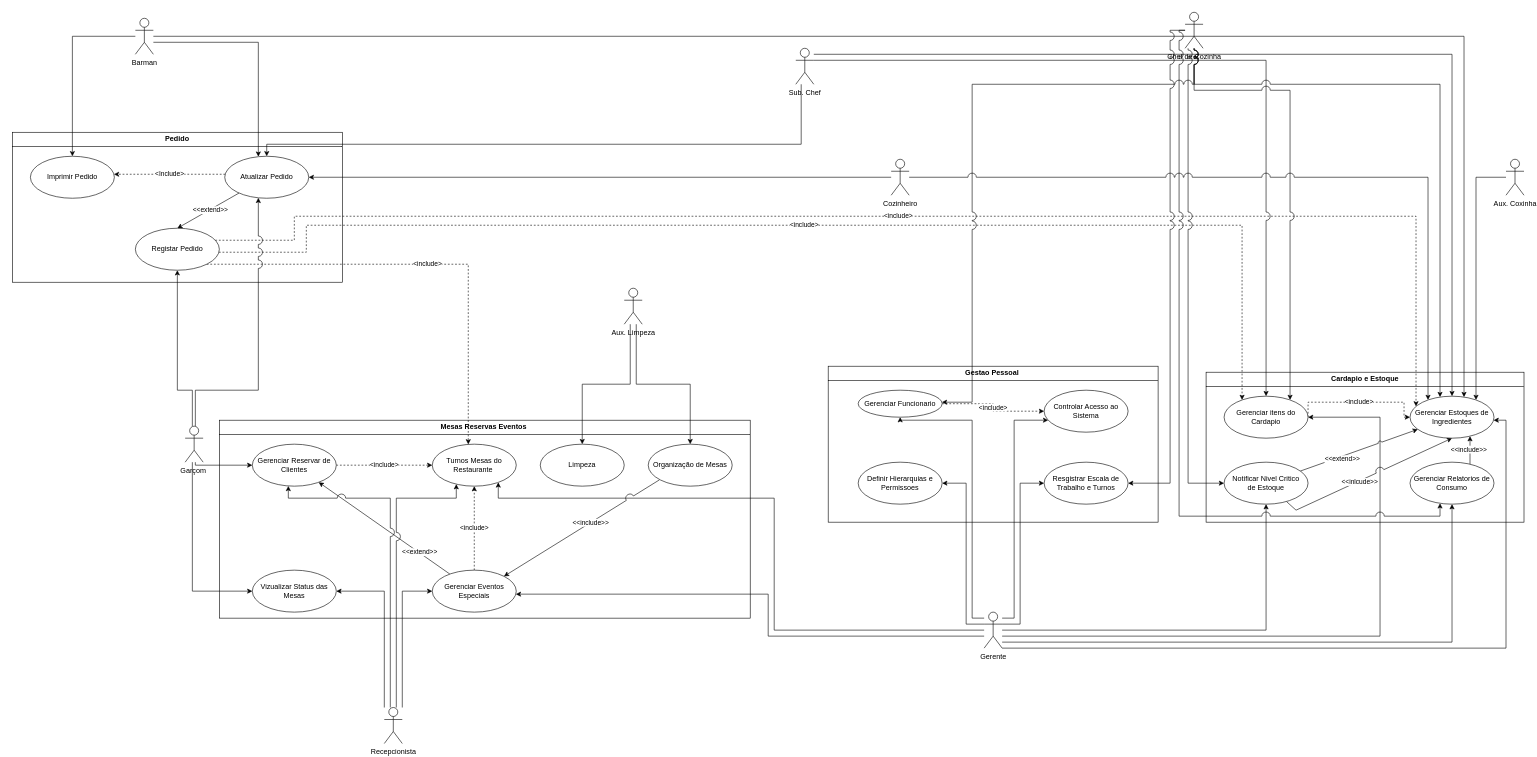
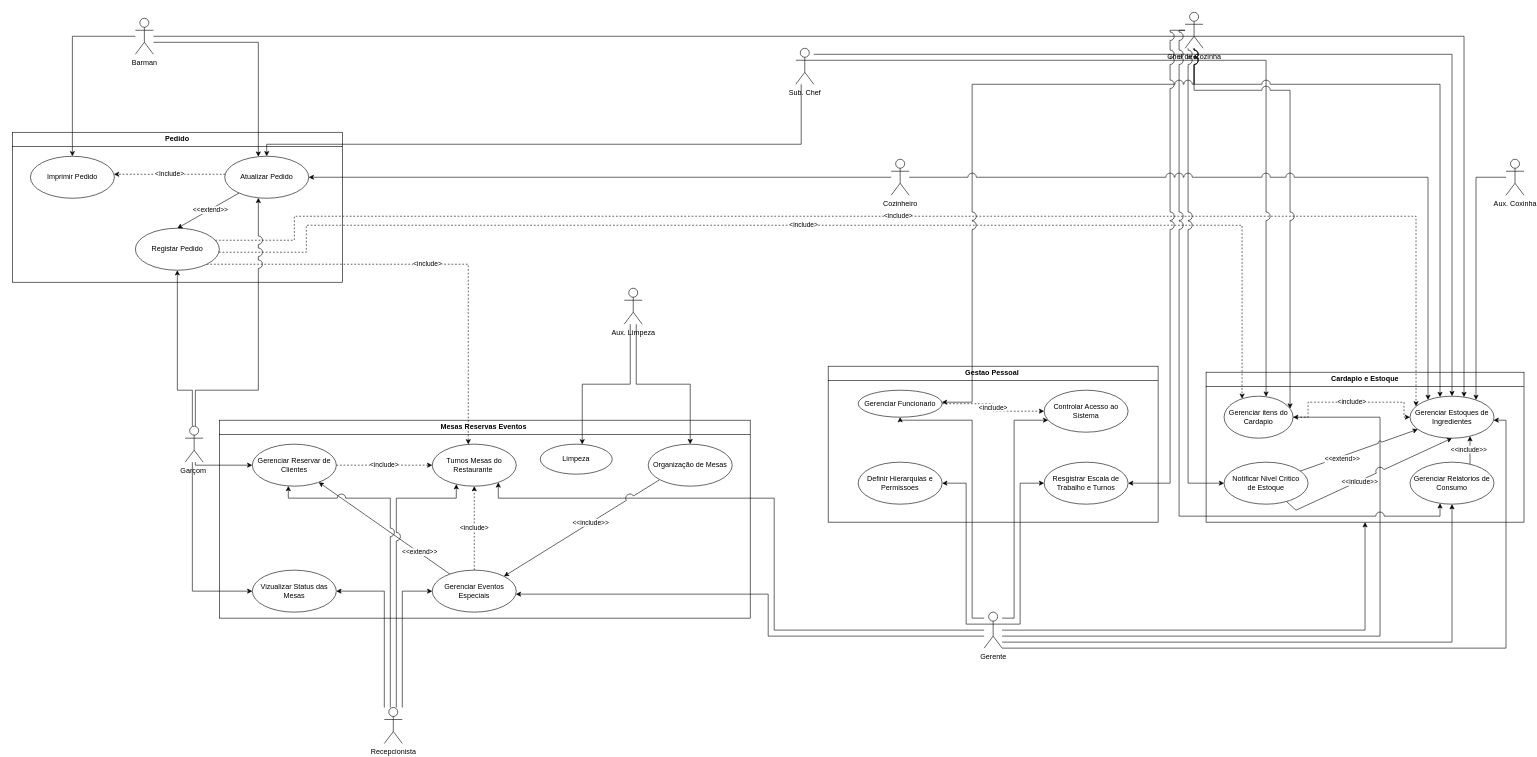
node "Gerenciar itens do Cardapio": size 84x42 -> 69x42
node "Limpeza": size 84x42 -> 72x30
edge "Gerente" -> "Notificar Nivel Critico de Estoque": now "Gerente" -> "Cardapio e Estoque"
